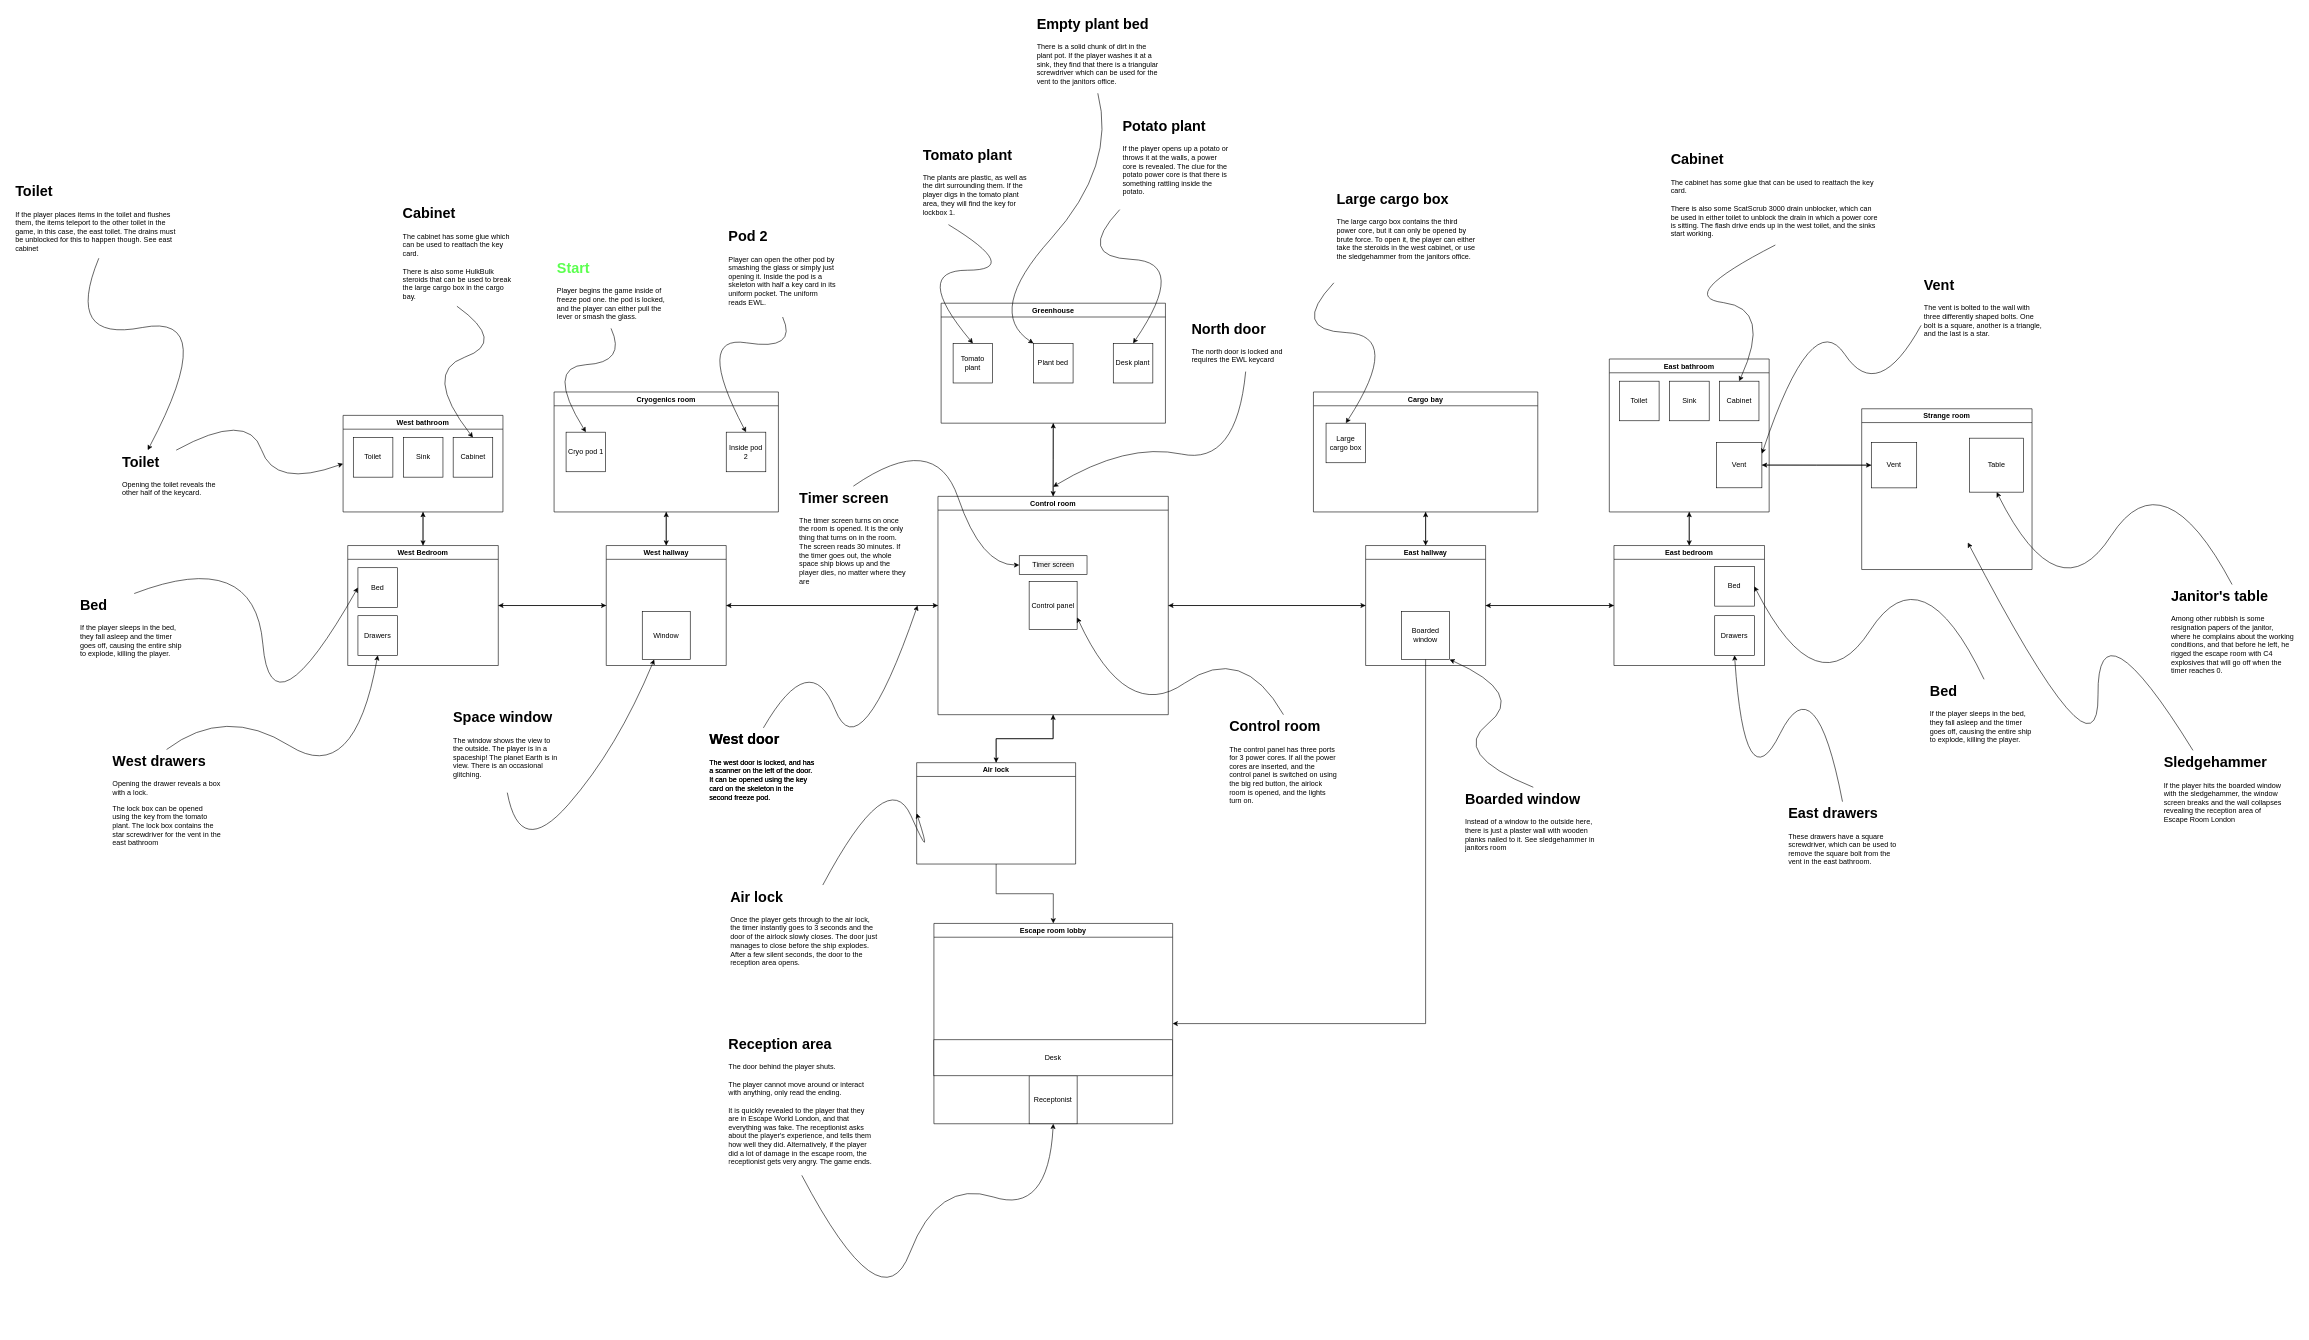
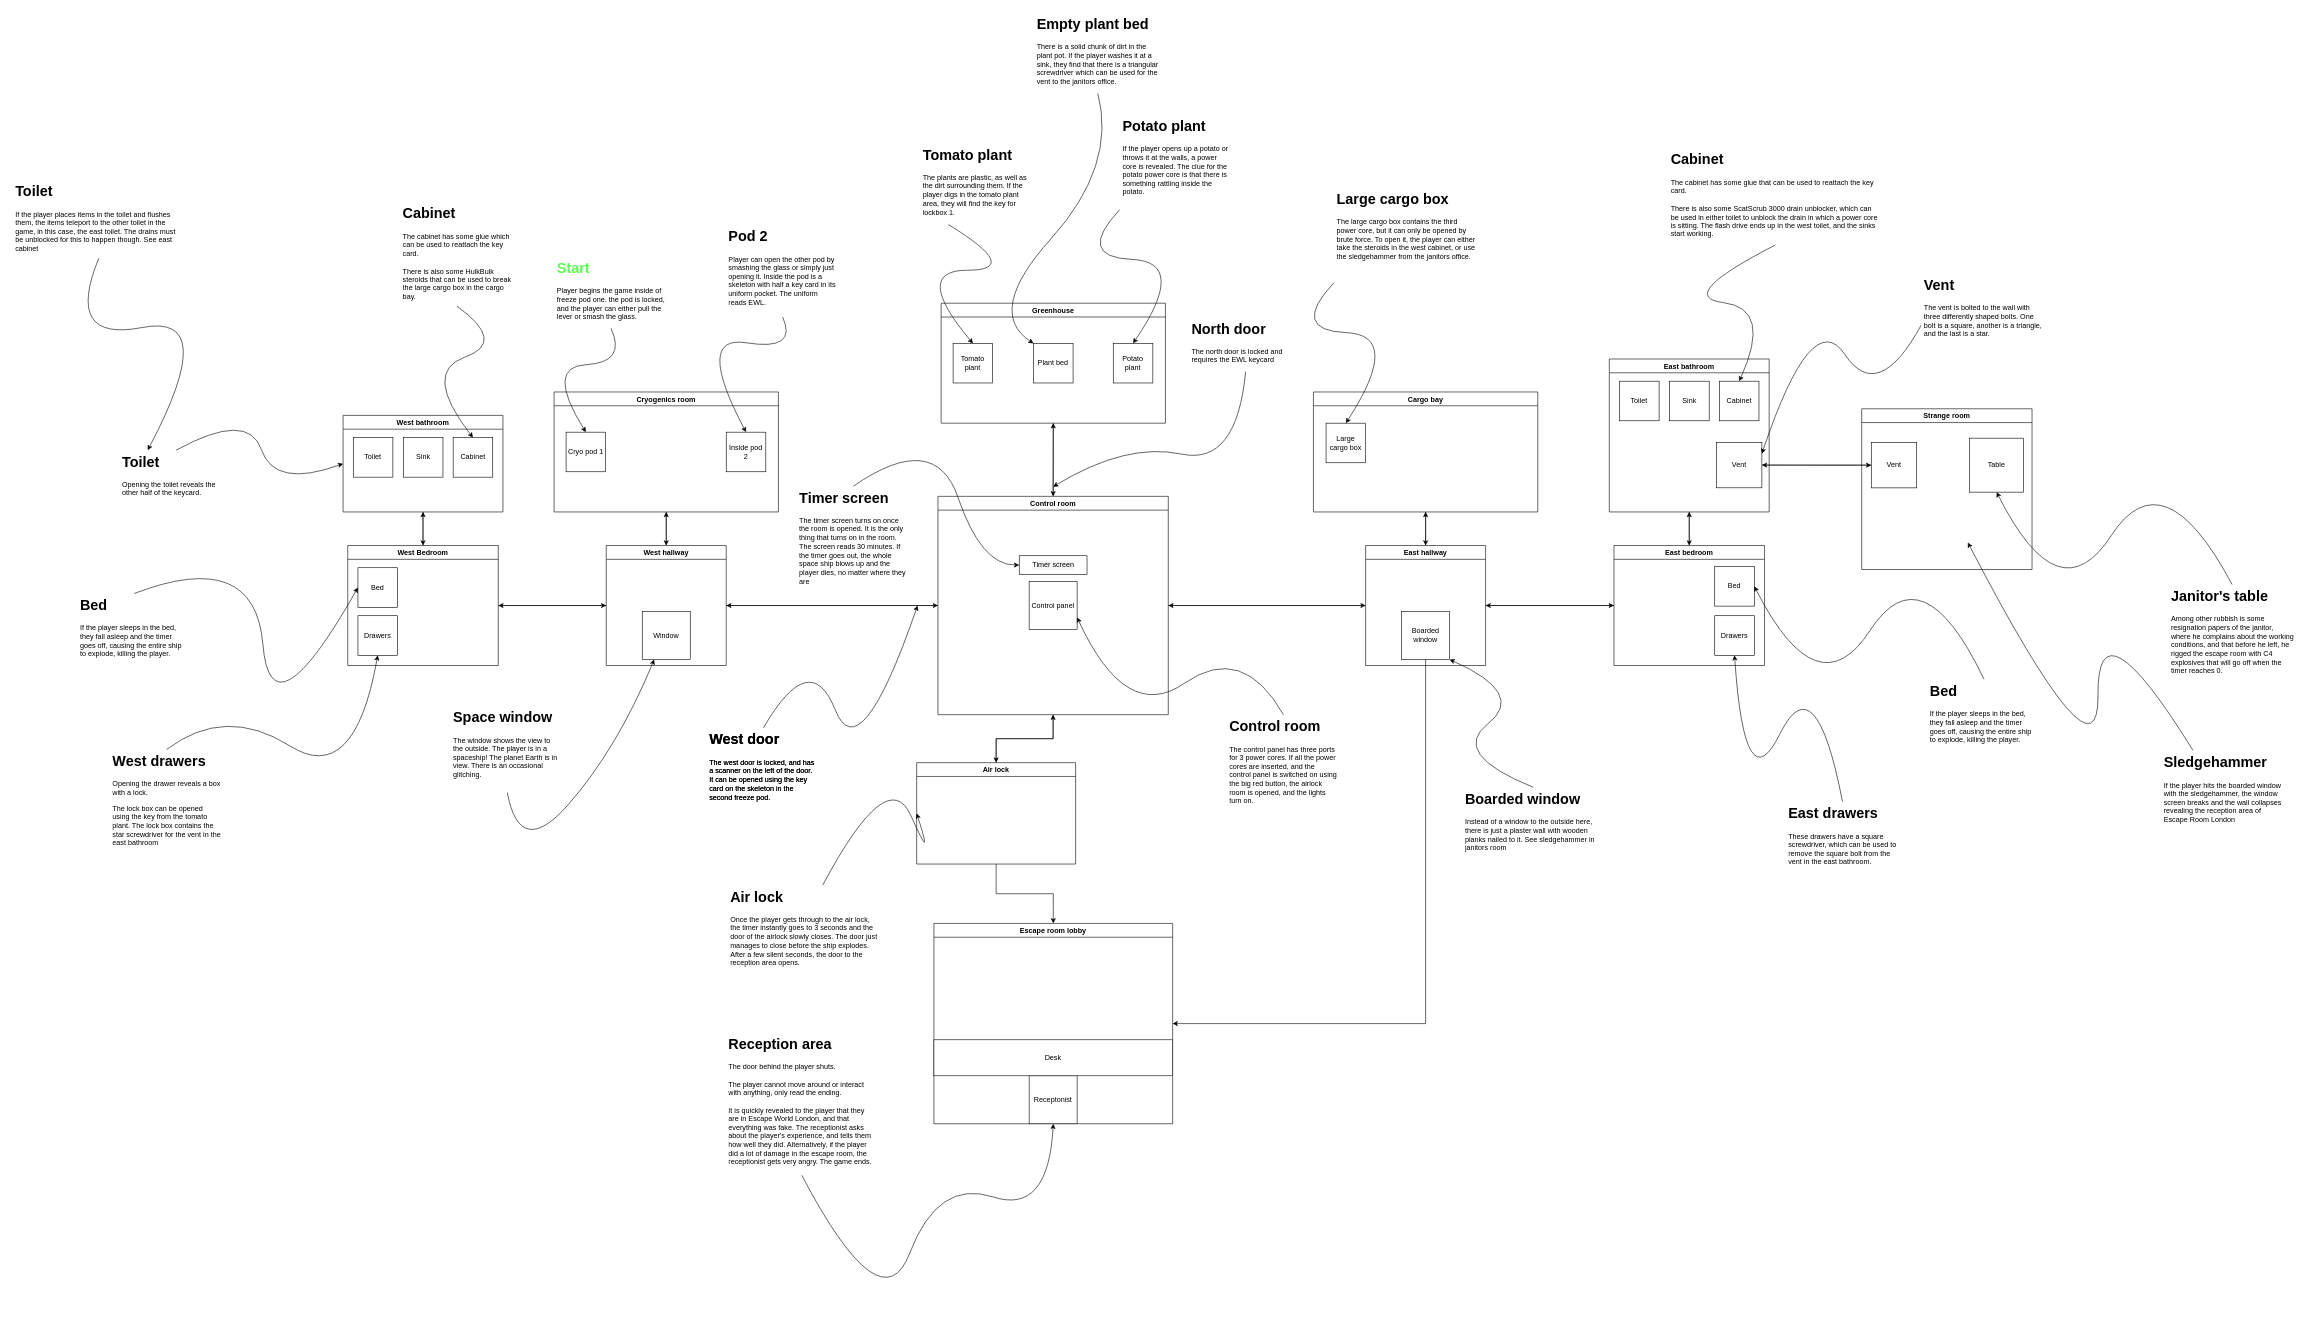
node "Desk plant": label "Desk plant" -> "Potato plant"
